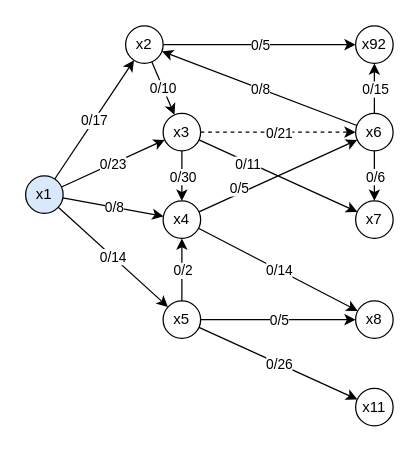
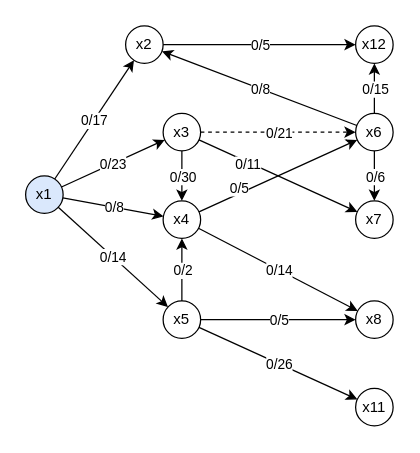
node "x92": label "x92" -> "x12"
edge "x2" -> "x3": removed, label "0/10"
